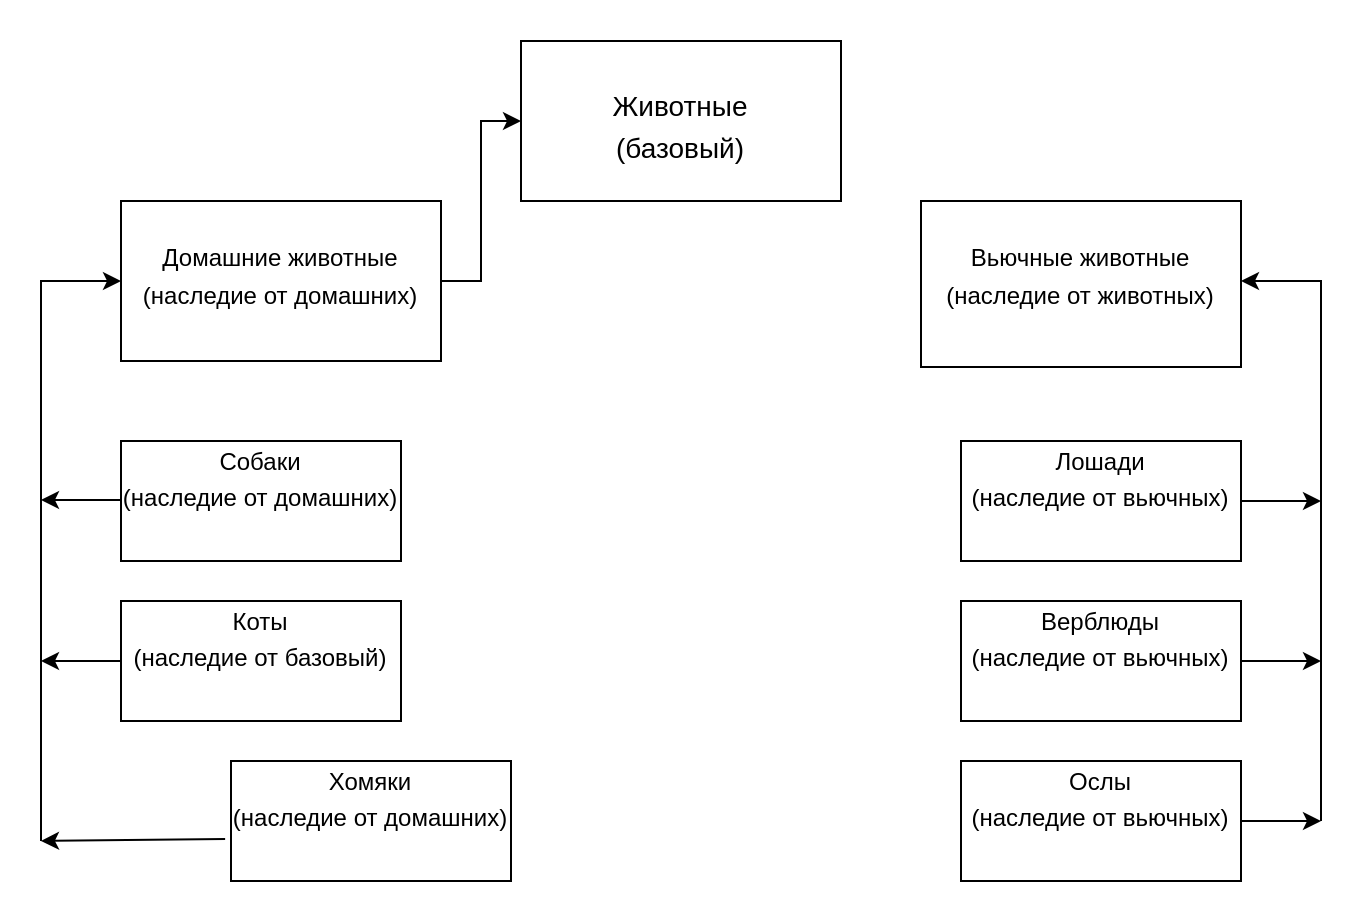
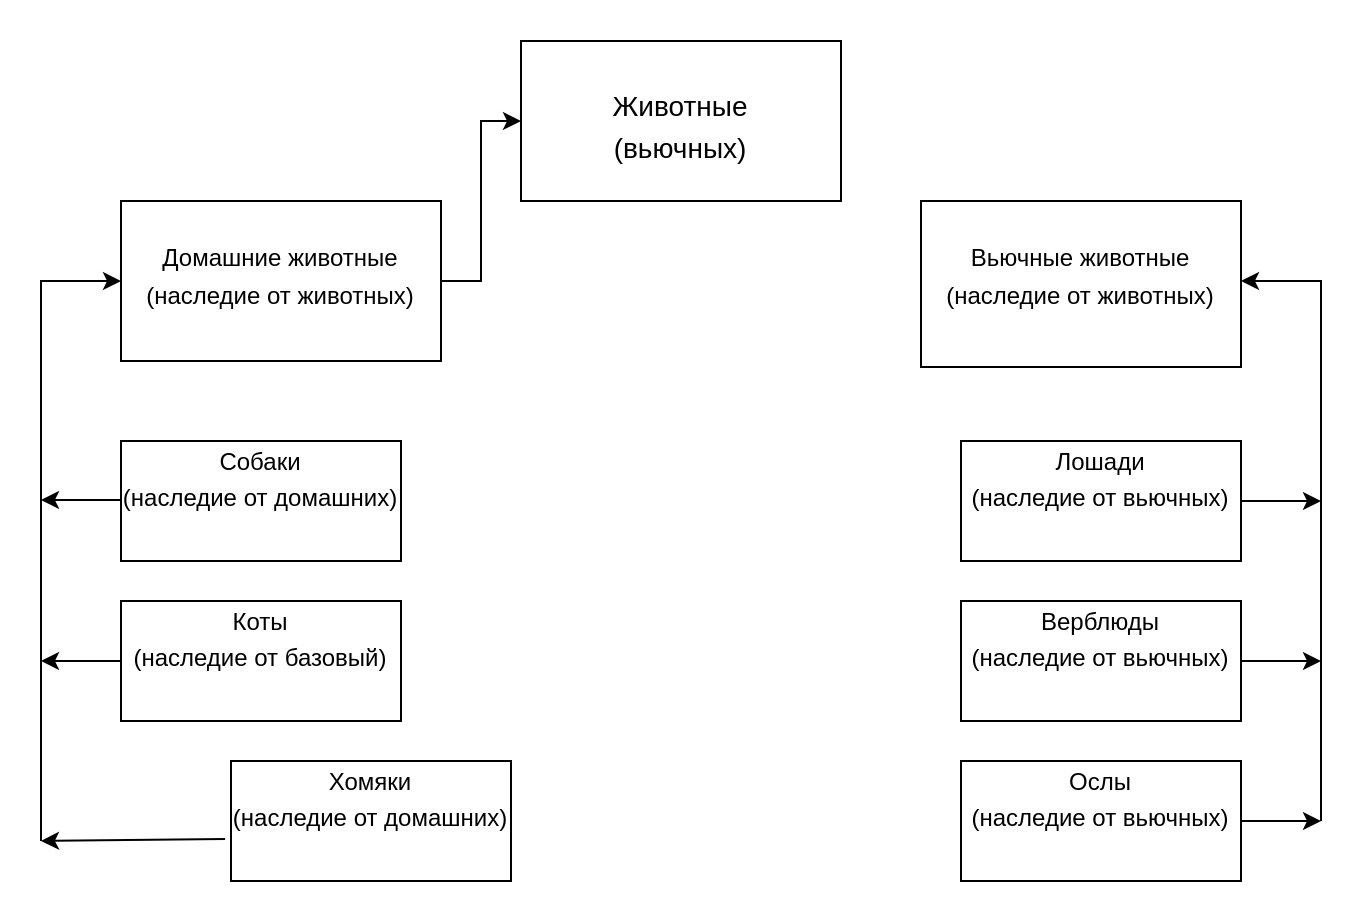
node "Животные (базовый)": label "Животные (базовый)" -> "Животные (вьючных)"
node "Домашние животные (наследие от домашних)": label "Домашние животные (наследие от домашних)" -> "Домашние животные (наследие от животных)"
